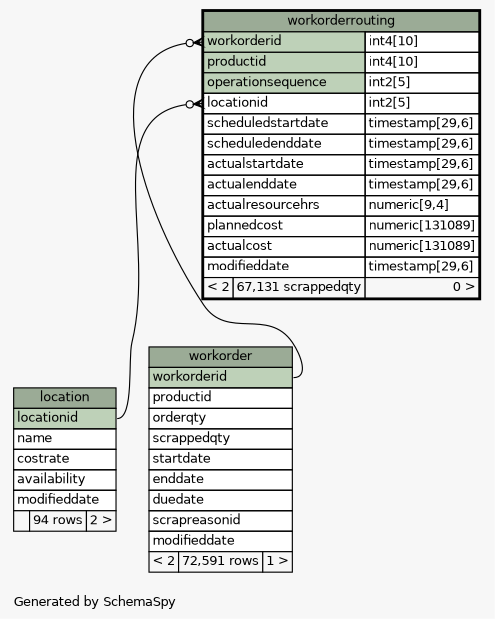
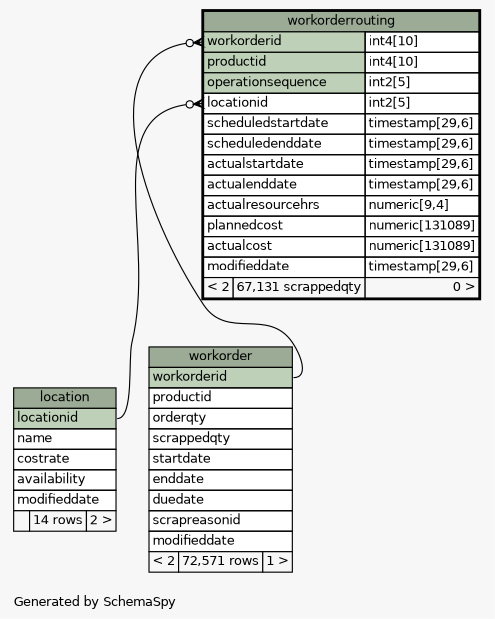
node "location": text "94 rows" -> "14 rows"
node "workorder": text "72,591 rows" -> "72,571 rows"
